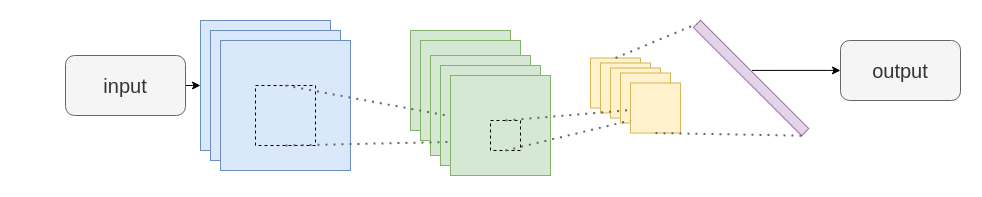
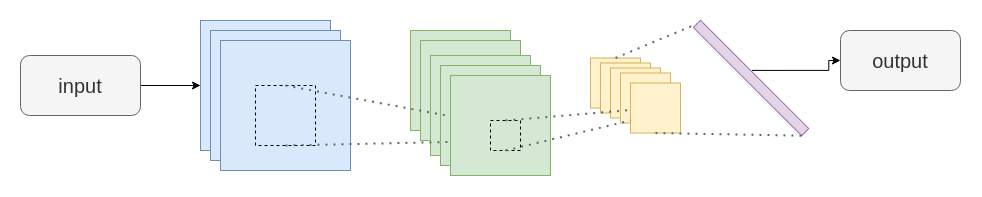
node "output": moved (901, 71) -> (901, 61)
node "input": moved (126, 86) -> (81, 86)
